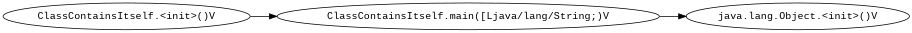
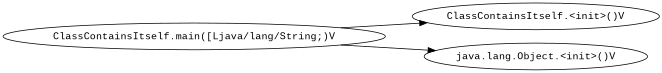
edge "ClassContainsItself.<init>()V" -> "ClassContainsItself.main([Ljava/lang/String;)V": reversed
